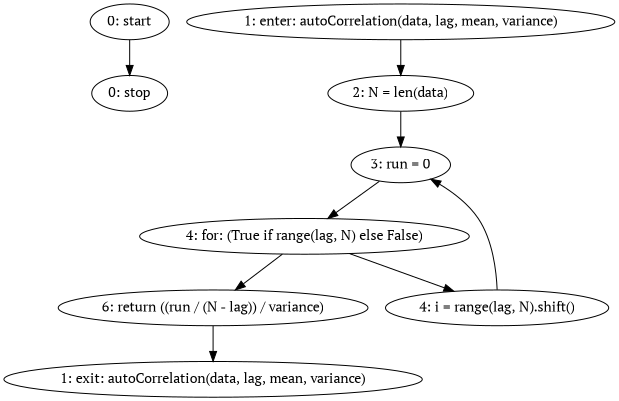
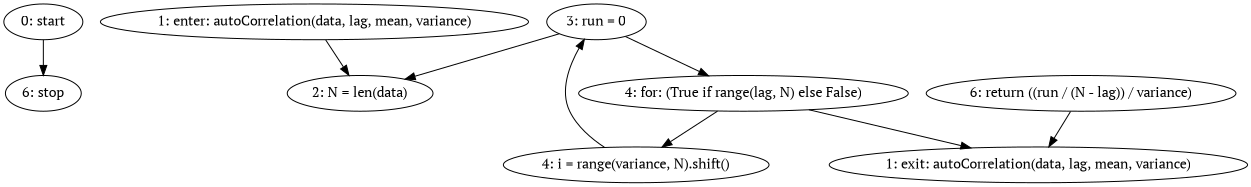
node "0: stop": label "0: stop" -> "6: stop"
edge "2: N = len(data)" -> "3: run = 0": reversed
edge "4: for: (True if range(lag, N) else False)" -> "6: return ((run / (N - lag)) / variance)": now "4: for: (True if range(lag, N) else False)" -> "1: exit: autoCorrelation(data, lag, mean, variance)"
node "4: i = range(lag, N).shift()": label "4: i = range(lag, N).shift()" -> "4: i = range(variance, N).shift()"
